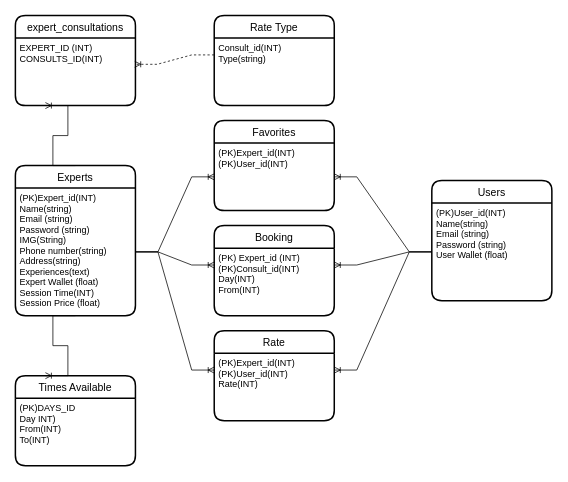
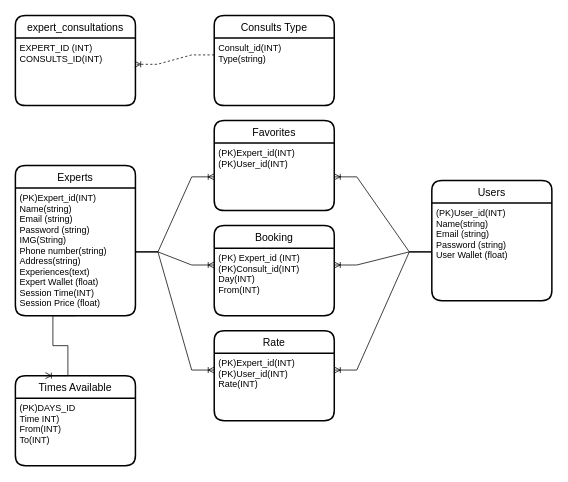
node "Rate Type": label "Rate Type" -> "Consults Type"
edge "Experts" -> "EXPERT_ID (INT) CONSULTS_ID(INT)": removed
node "(PK)DAYS_ID Day INT) From(INT) To(INT)": label "(PK)DAYS_ID Day INT) From(INT) To(INT)" -> "(PK)DAYS_ID Time INT) From(INT) To(INT)"
